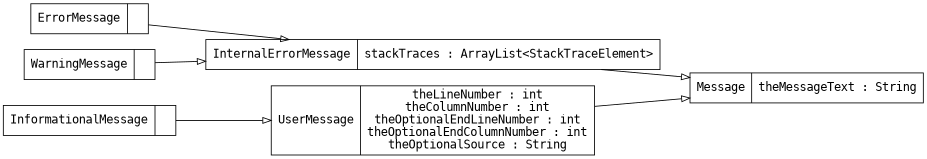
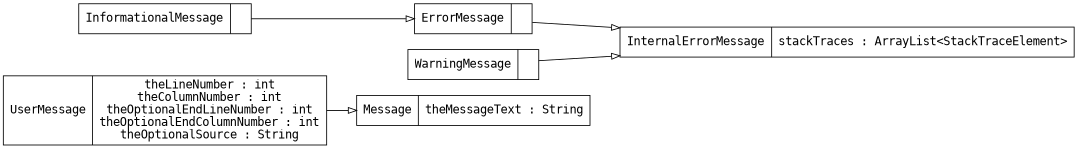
edge "InternalErrorMessage" -> "Message": removed
edge "InformationalMessage" -> "UserMessage": now "InformationalMessage" -> "ErrorMessage"
